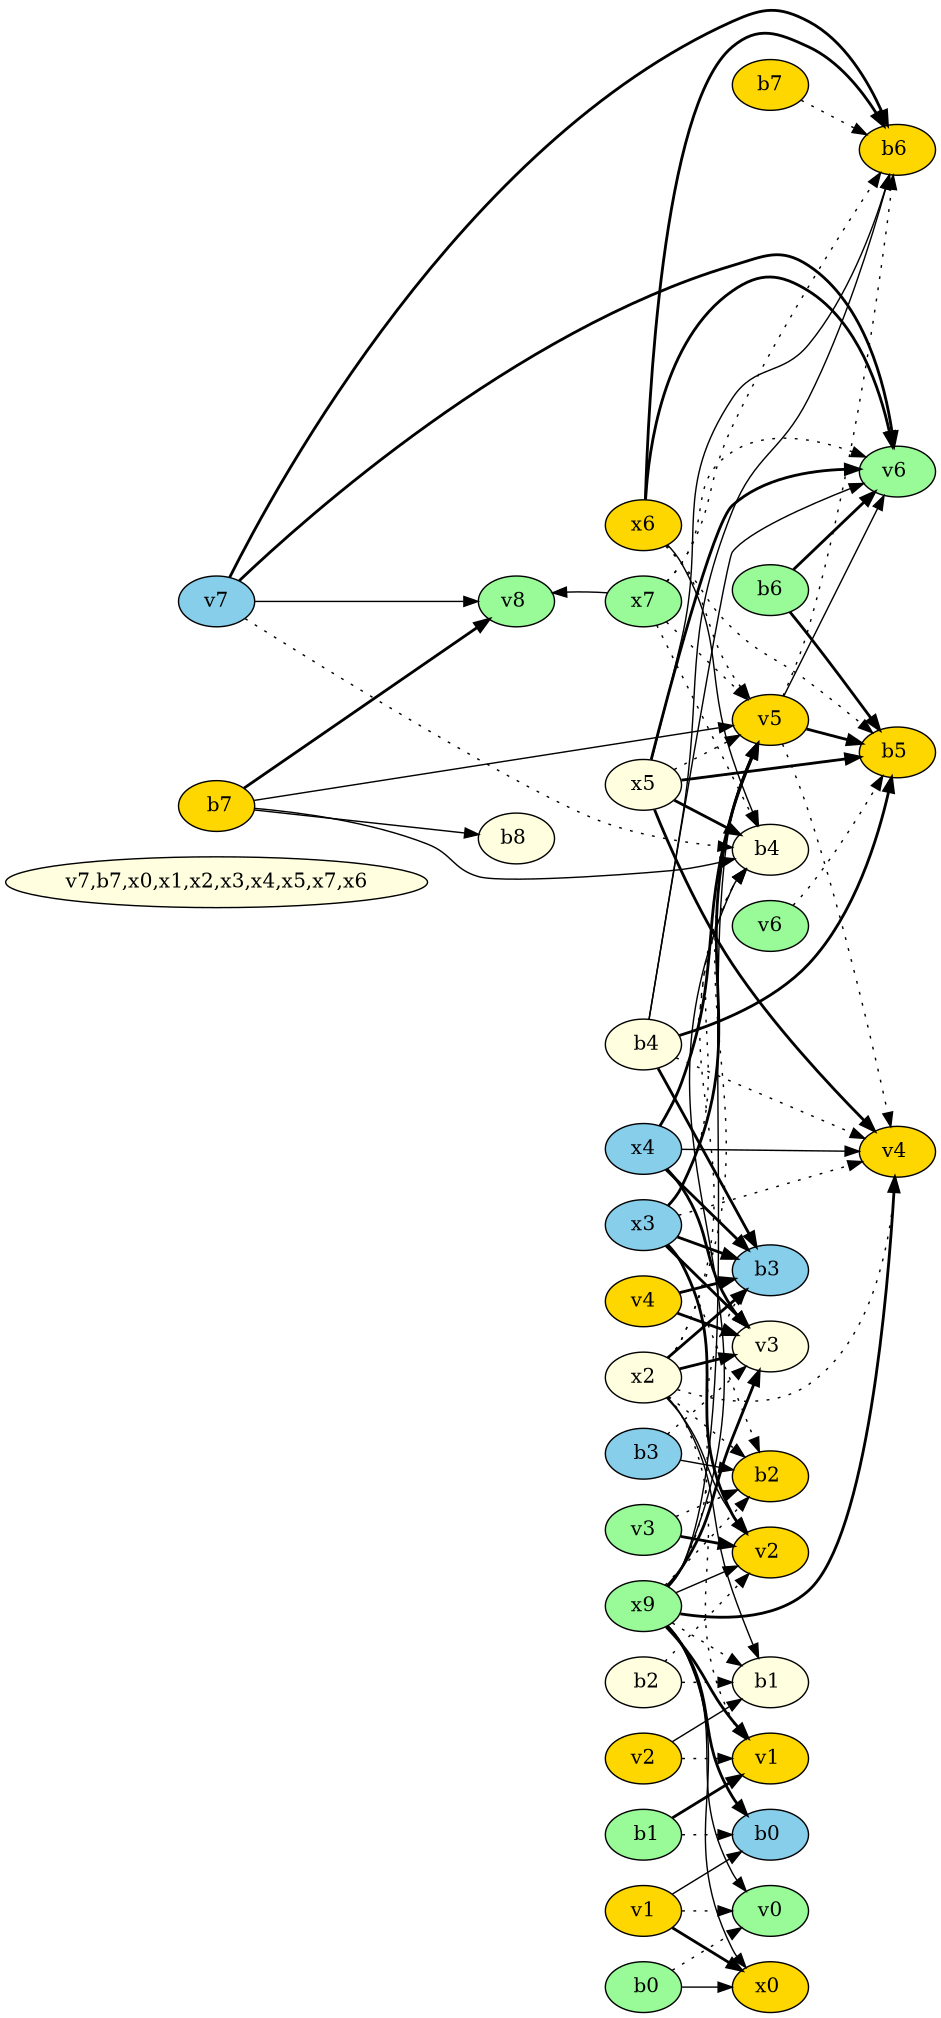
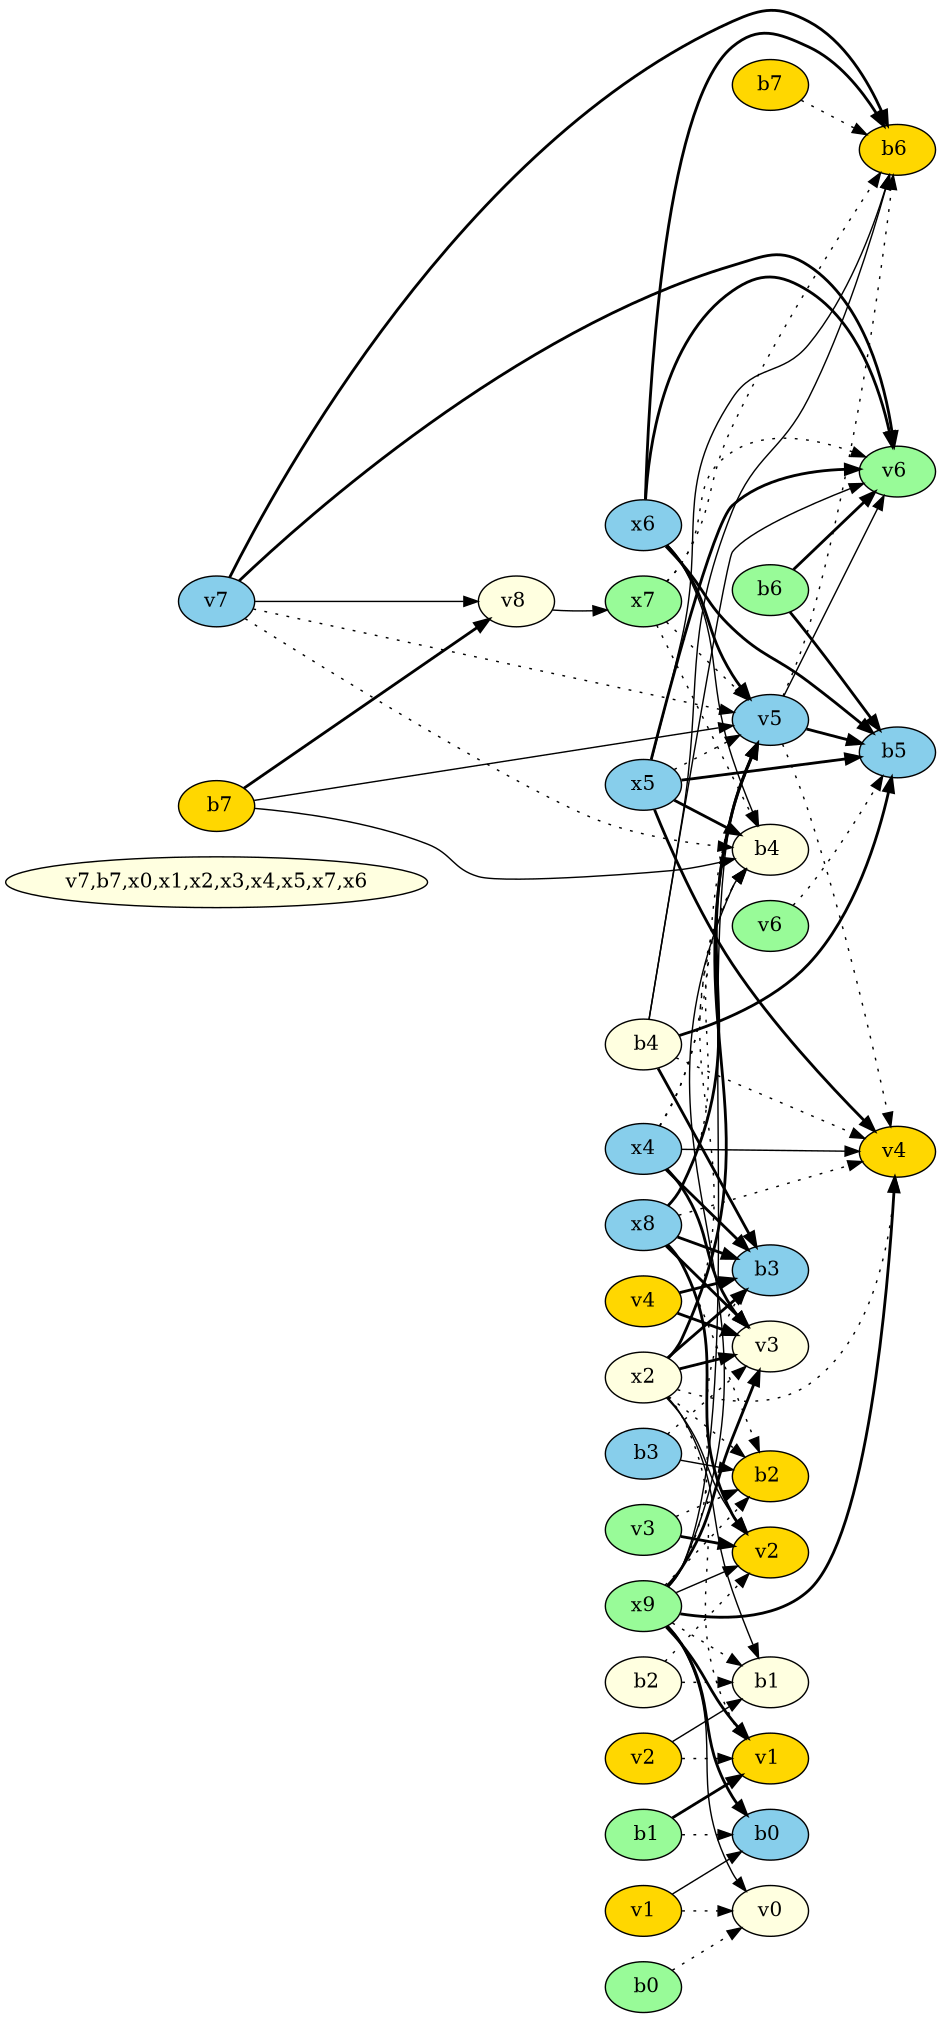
node "x6": fillcolor gold -> skyblue
edge "x7" -> "v8": reversed
node "v8": fillcolor palegreen -> lightyellow
edge "x6" -> "v5": style dotted -> bold
edge "x6" -> "b5": style dotted -> bold
edge "v7" -> "v5": added
node "v5": fillcolor gold -> skyblue
node "b5": fillcolor gold -> skyblue
node "x5": fillcolor lightyellow -> skyblue
node "b8": removed
edge "x4" -> "v5": style bold -> dotted
edge "x2" -> "v5": style dotted -> bold
node "x3": label "x3" -> "x8"
node "v0": fillcolor palegreen -> lightyellow
node "x0": removed
